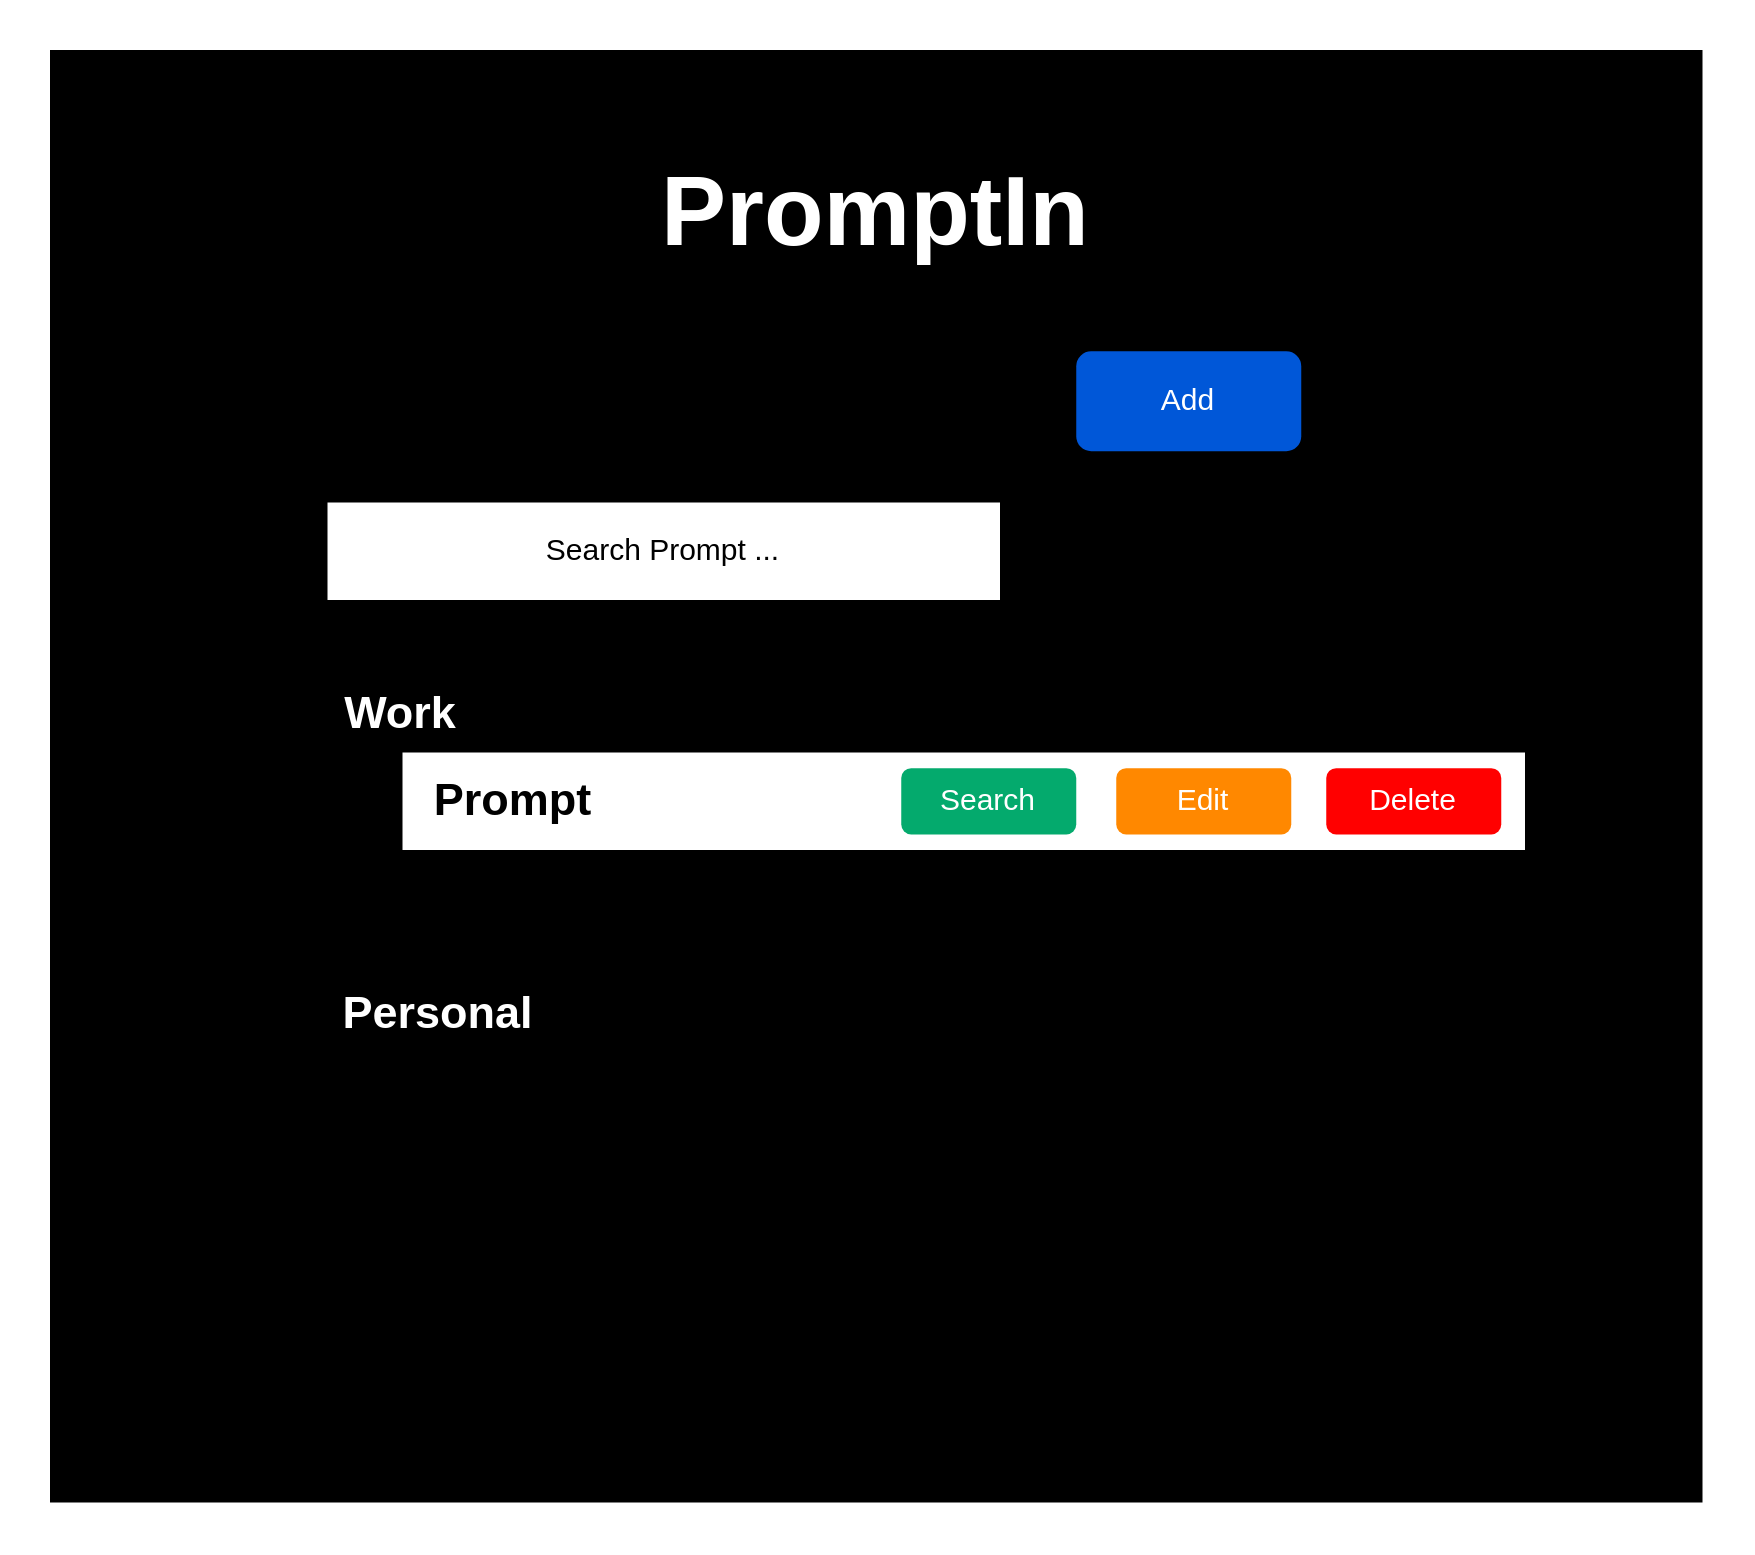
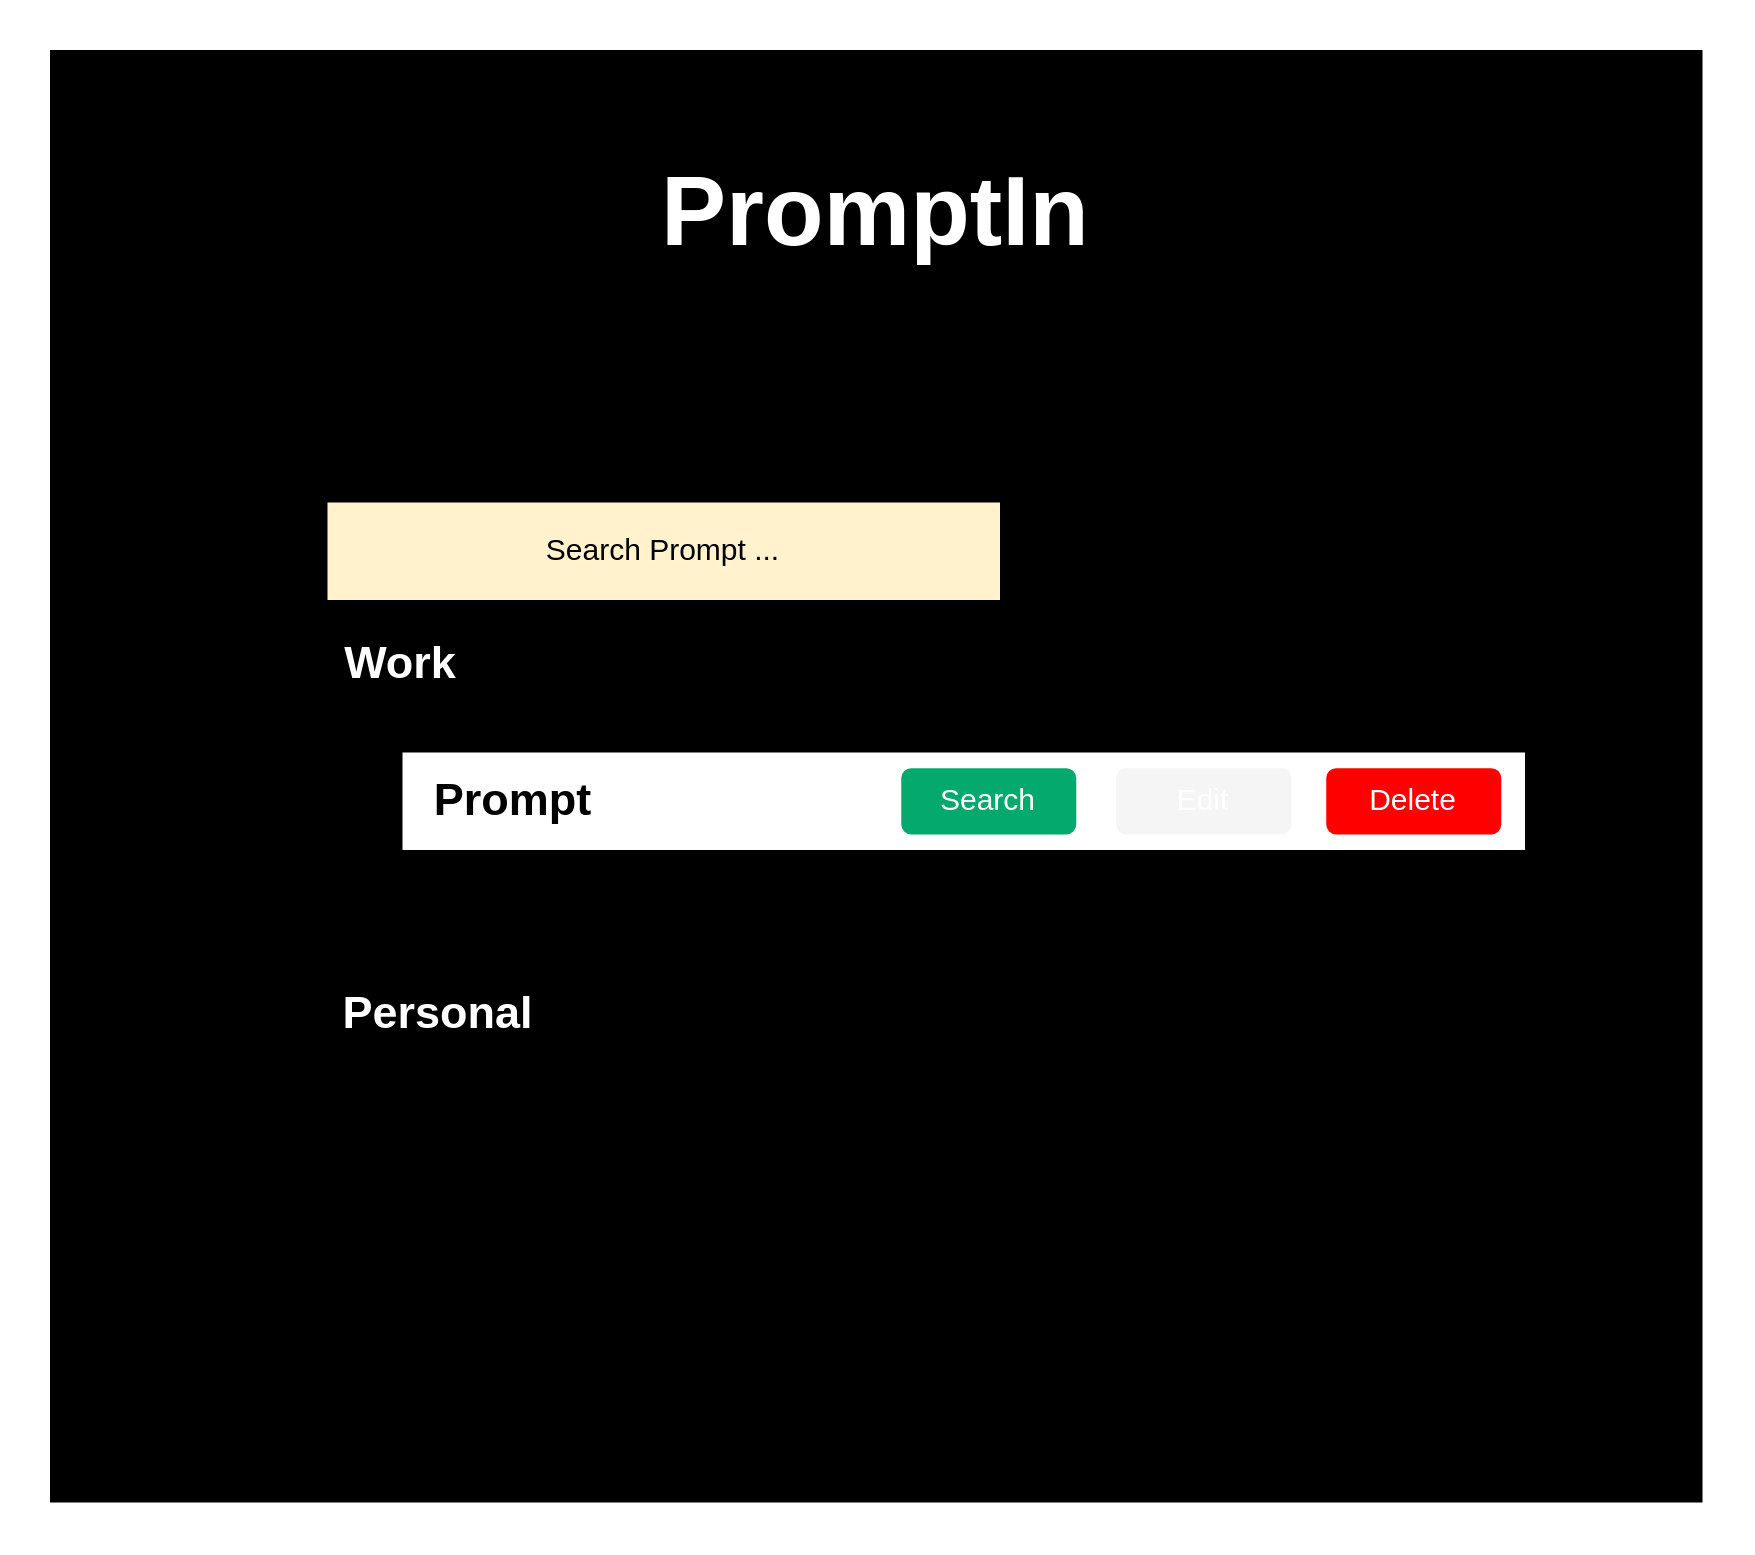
node "Add": removed
node "Search Prompt ...": fillcolor #ffffff -> #fff2cc
node "Work": moved (401, 714) -> (401, 664)
node "Edit": fillcolor #ff8800 -> #f5f5f5
